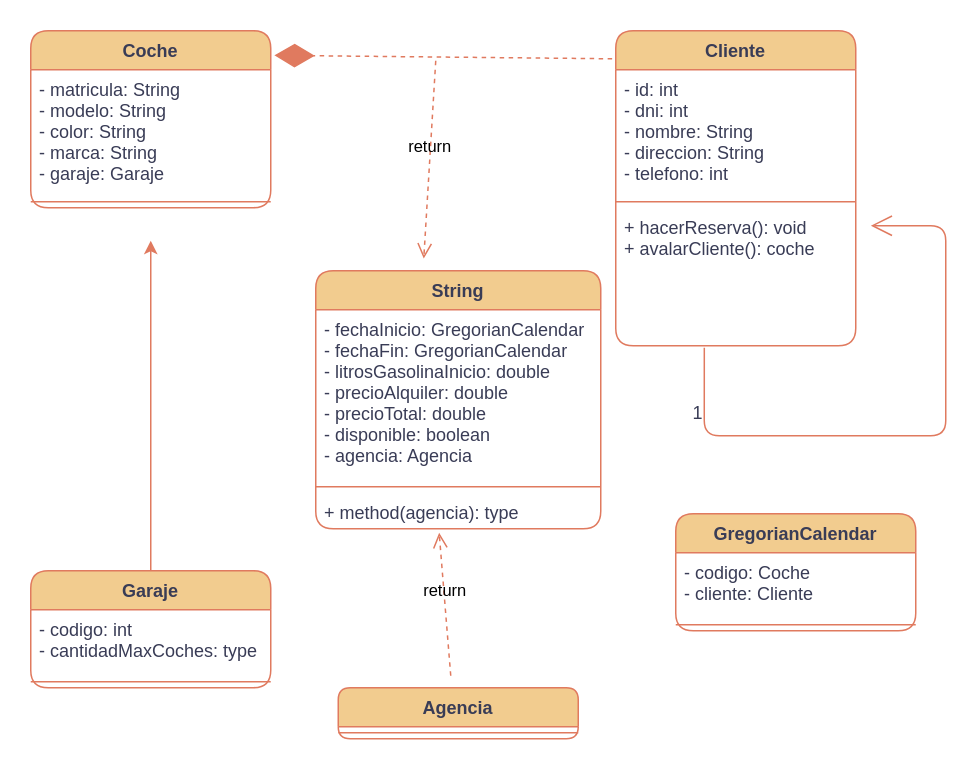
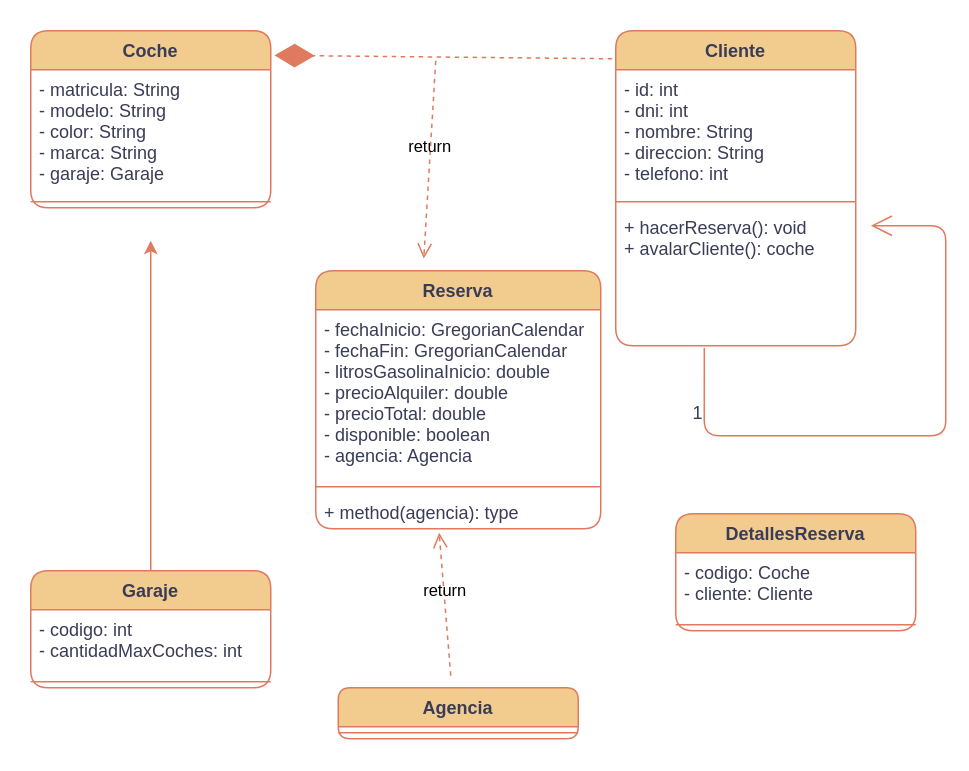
node "String": label "String" -> "Reserva"
node "GregorianCalendar": label "GregorianCalendar" -> "DetallesReserva"
node "- codigo: int - cantidadMaxCoches: type": label "- codigo: int - cantidadMaxCoches: type" -> "- codigo: int - cantidadMaxCoches: int"
